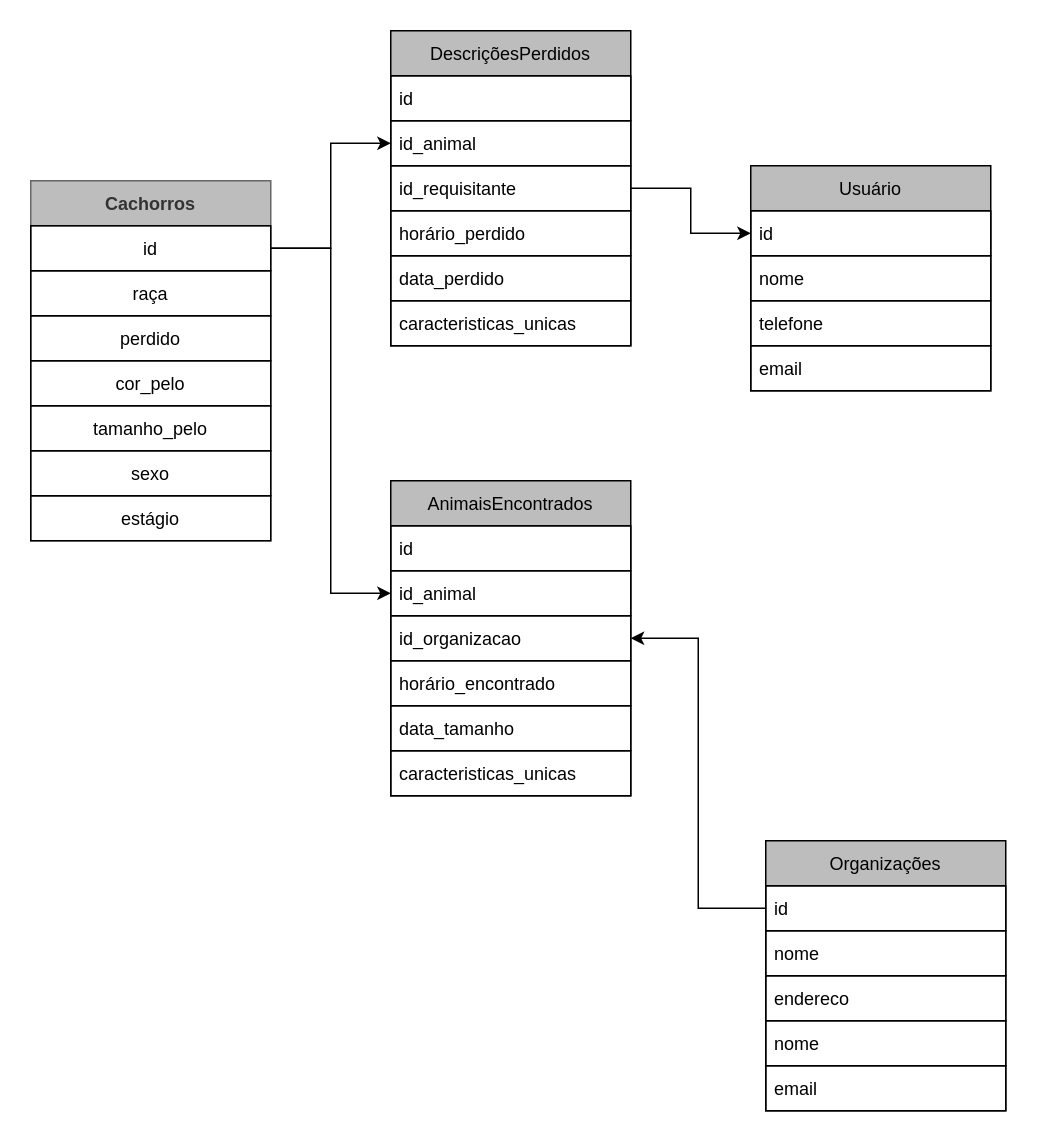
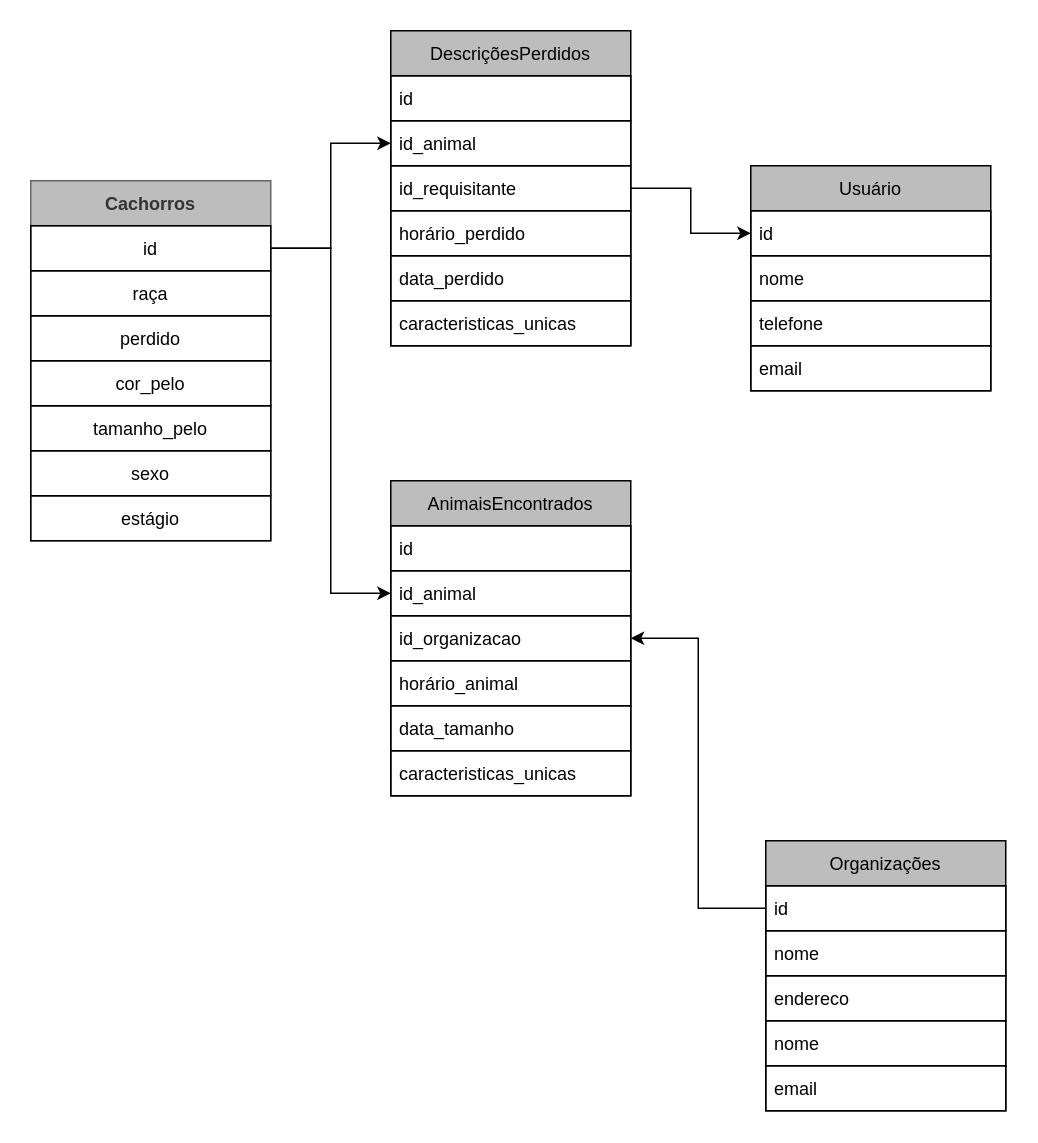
node "horário_encontrado": label "horário_encontrado" -> "horário_animal"
